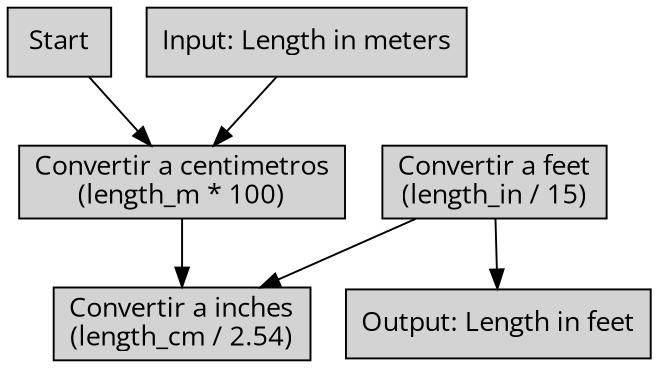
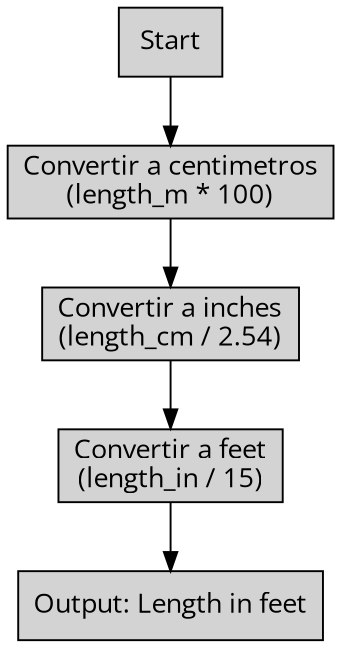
node "Input: Length in meters": removed
edge "Convertir a feet (length_in / 15)" -> "Convertir a inches (length_cm / 2.54)": reversed
